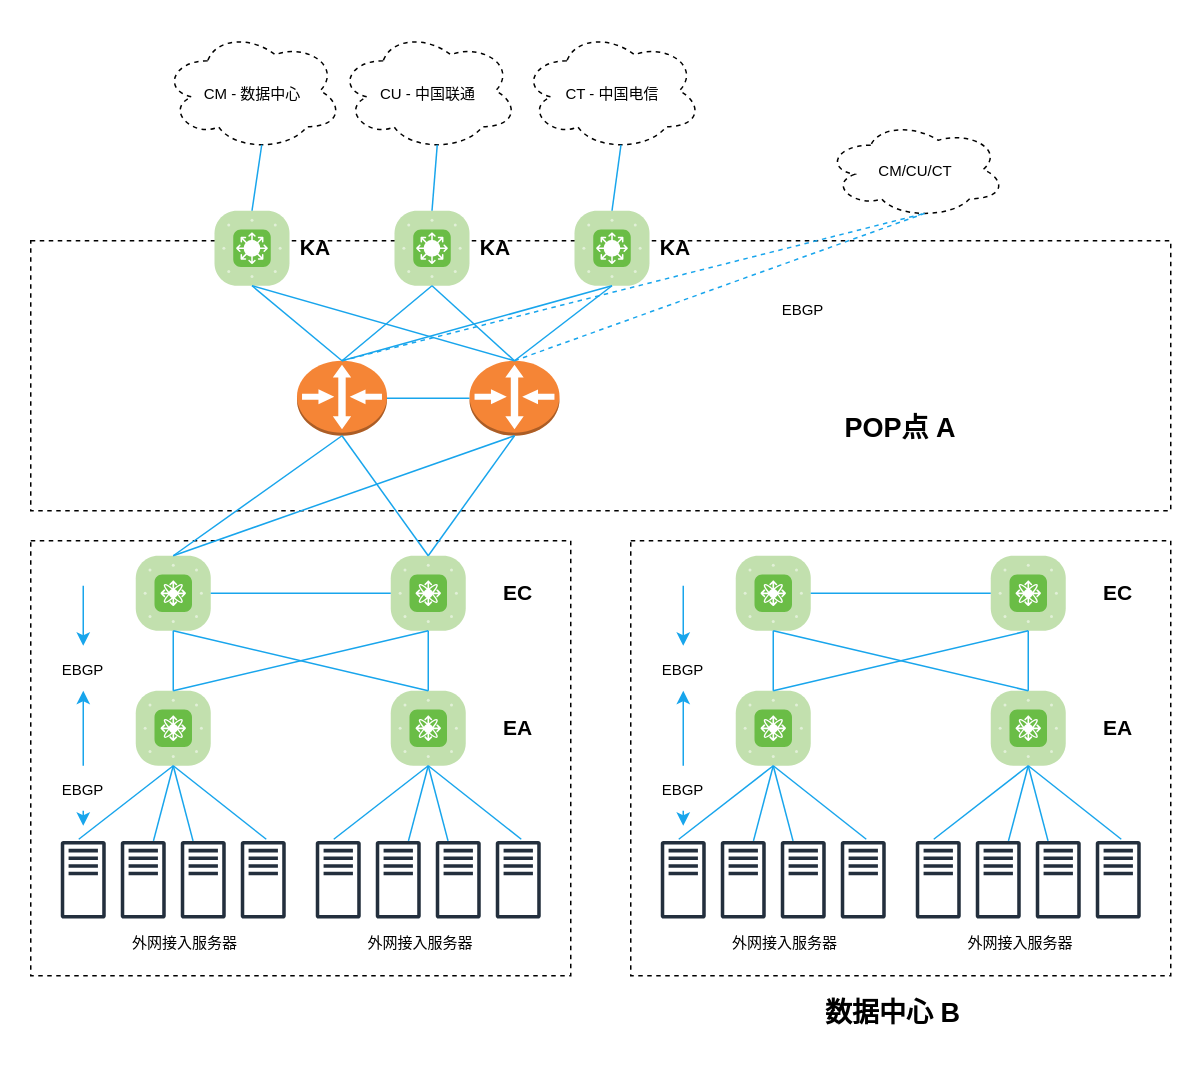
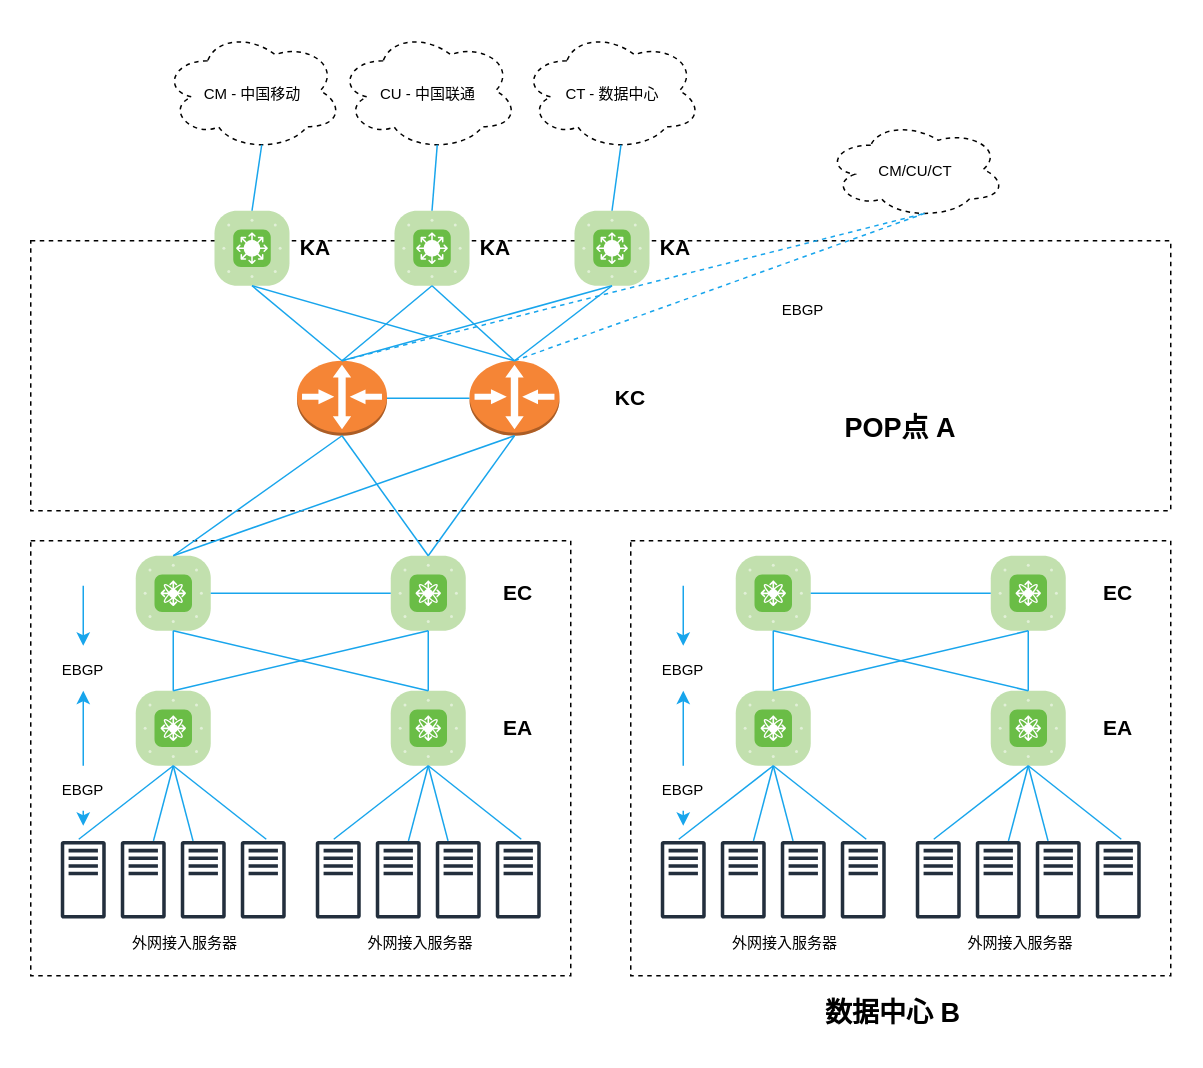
node "CM - 数据中心": label "CM - 数据中心" -> "CM - 中国移动"
node "CT - 中国电信": label "CT - 中国电信" -> "CT - 数据中心"
node "KC": added
